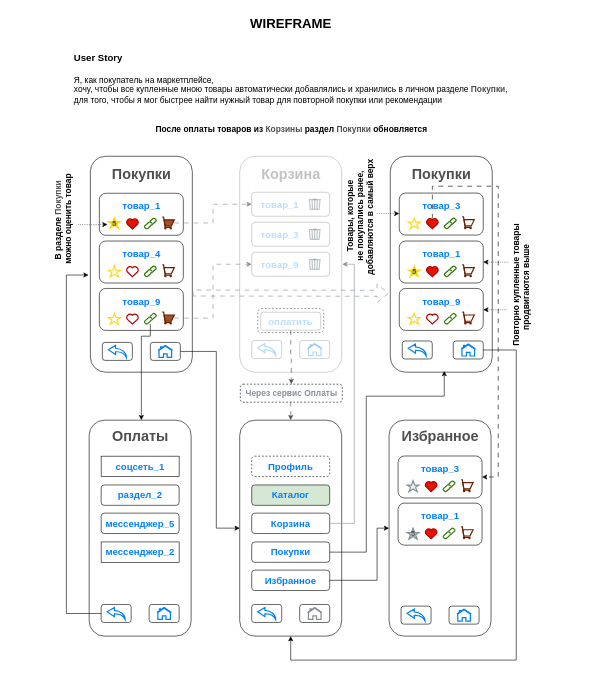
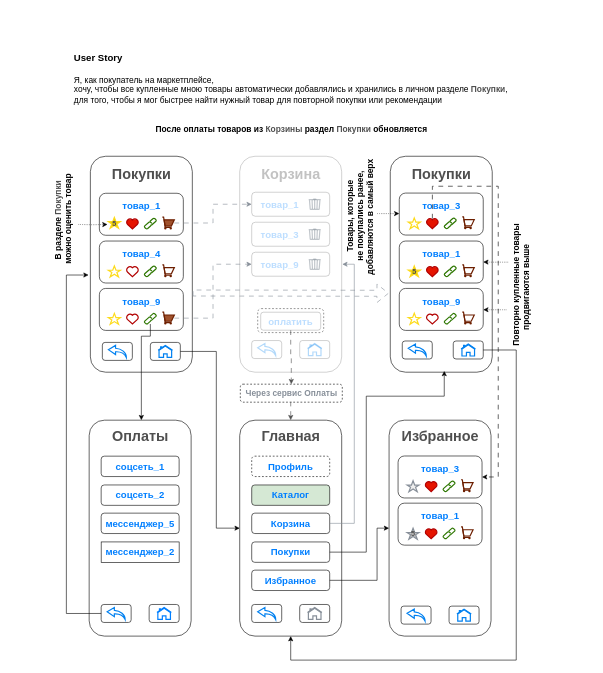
node "WIREFRAME": removed
node "Главная": added
node "соцсеть_1": shape rectangle -> rounded rectangle
node "раздел_2": label "раздел_2" -> "соцсеть_2"
